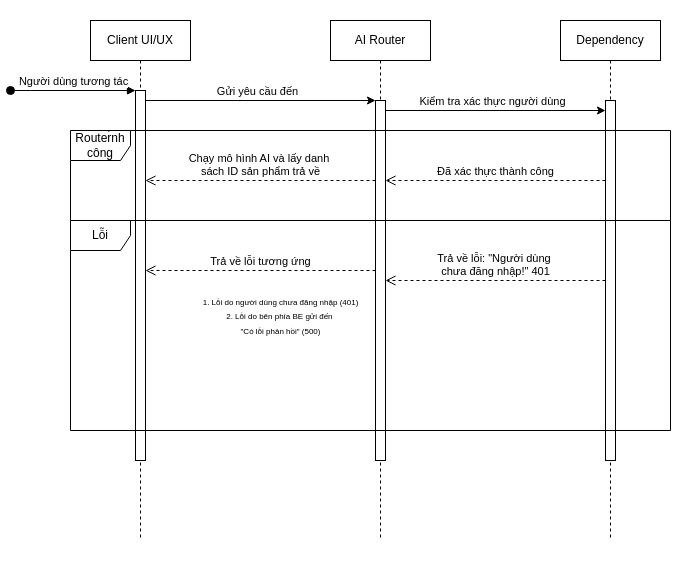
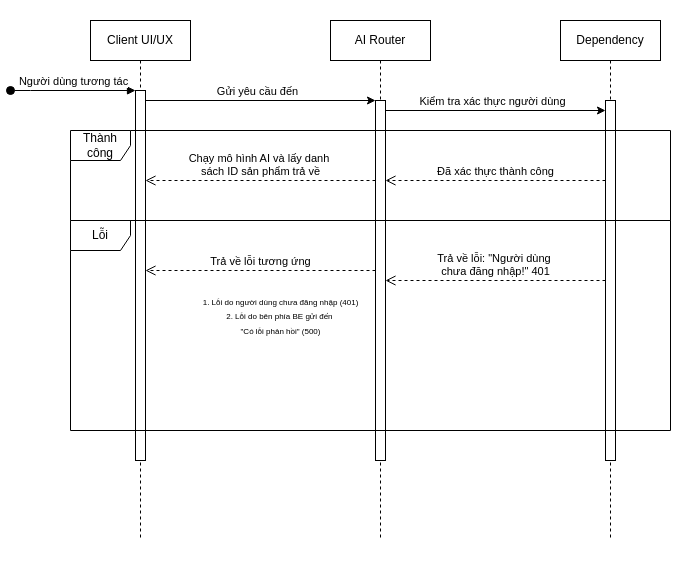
node "Router̀nh công": label "Router̀nh công" -> "Thành công"
